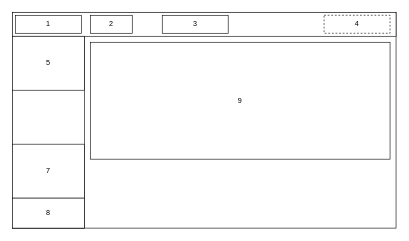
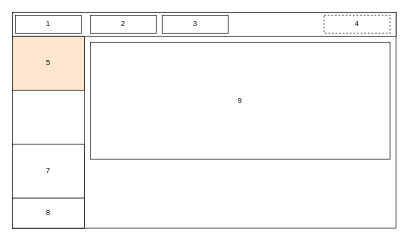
node "2": size 42x18 -> 66x18
node "5": fillcolor #ffffff -> #ffe6cc
